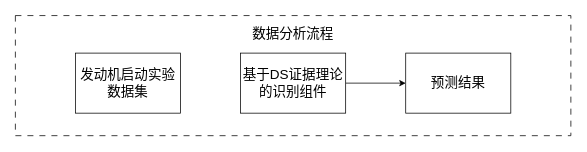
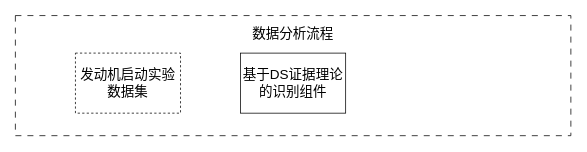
node "发动机启动实验数据集": style solid -> dashed
edge "基于DS证据理论的识别组件" -> "预测结果": removed
node "预测结果": removed
